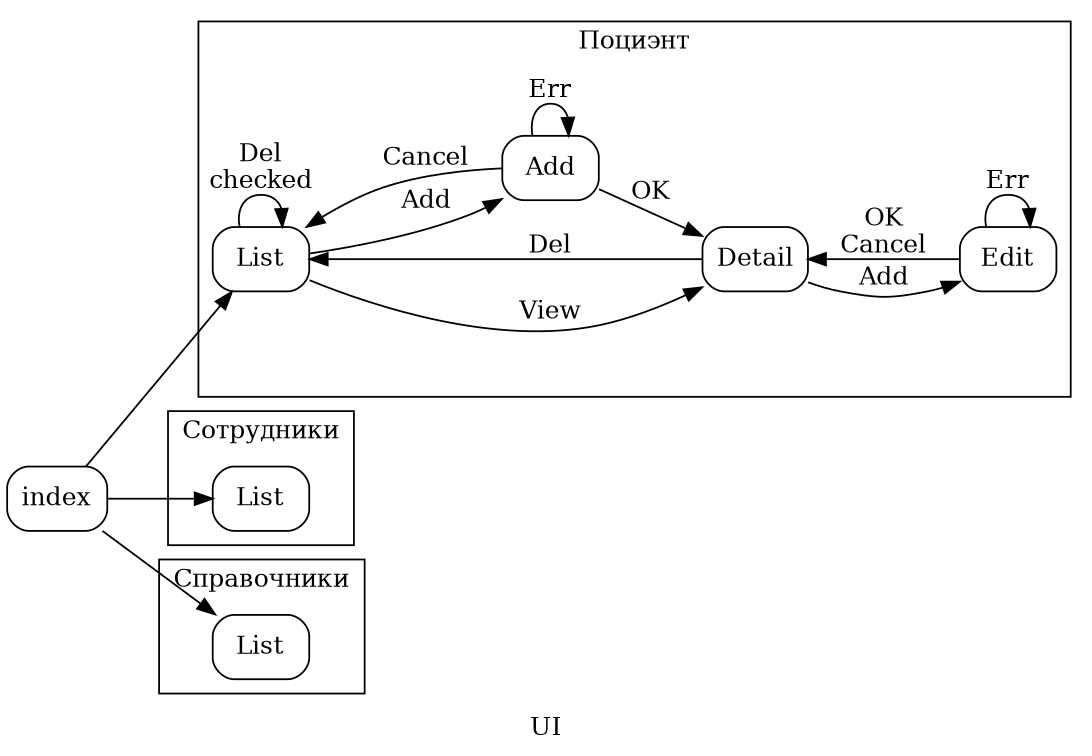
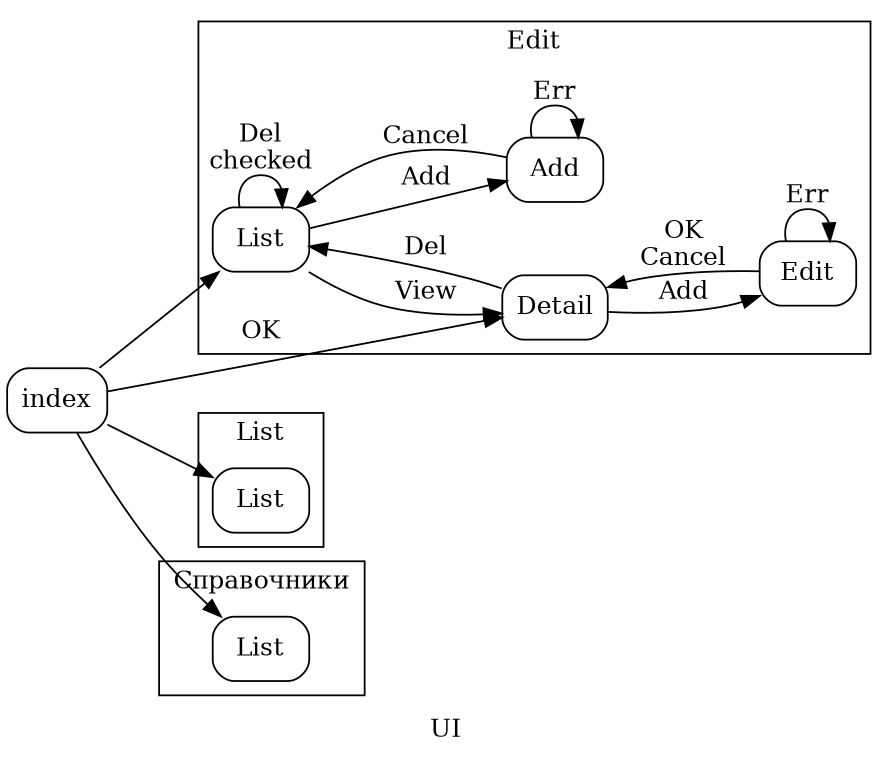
cluster "Поциэнт": label "Поциэнт" -> "Edit"
edge "Add" -> "Detail": now "index" -> "Detail"
cluster "Сотрудники": label "Сотрудники" -> "List"
